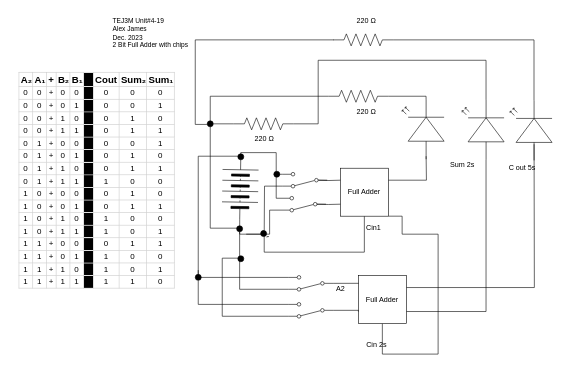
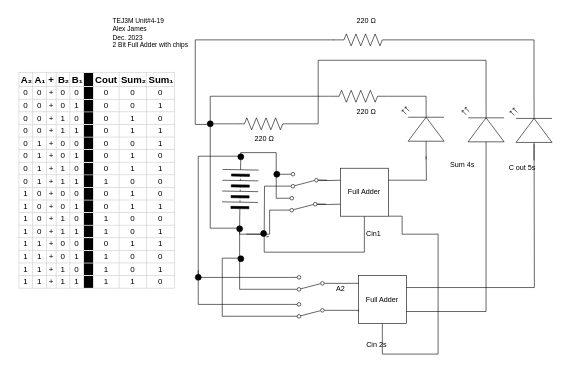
node "Sum 2s": label "Sum 2s" -> "Sum 4s"
node "Cin1": moved (374, 228) -> (374, 234)
